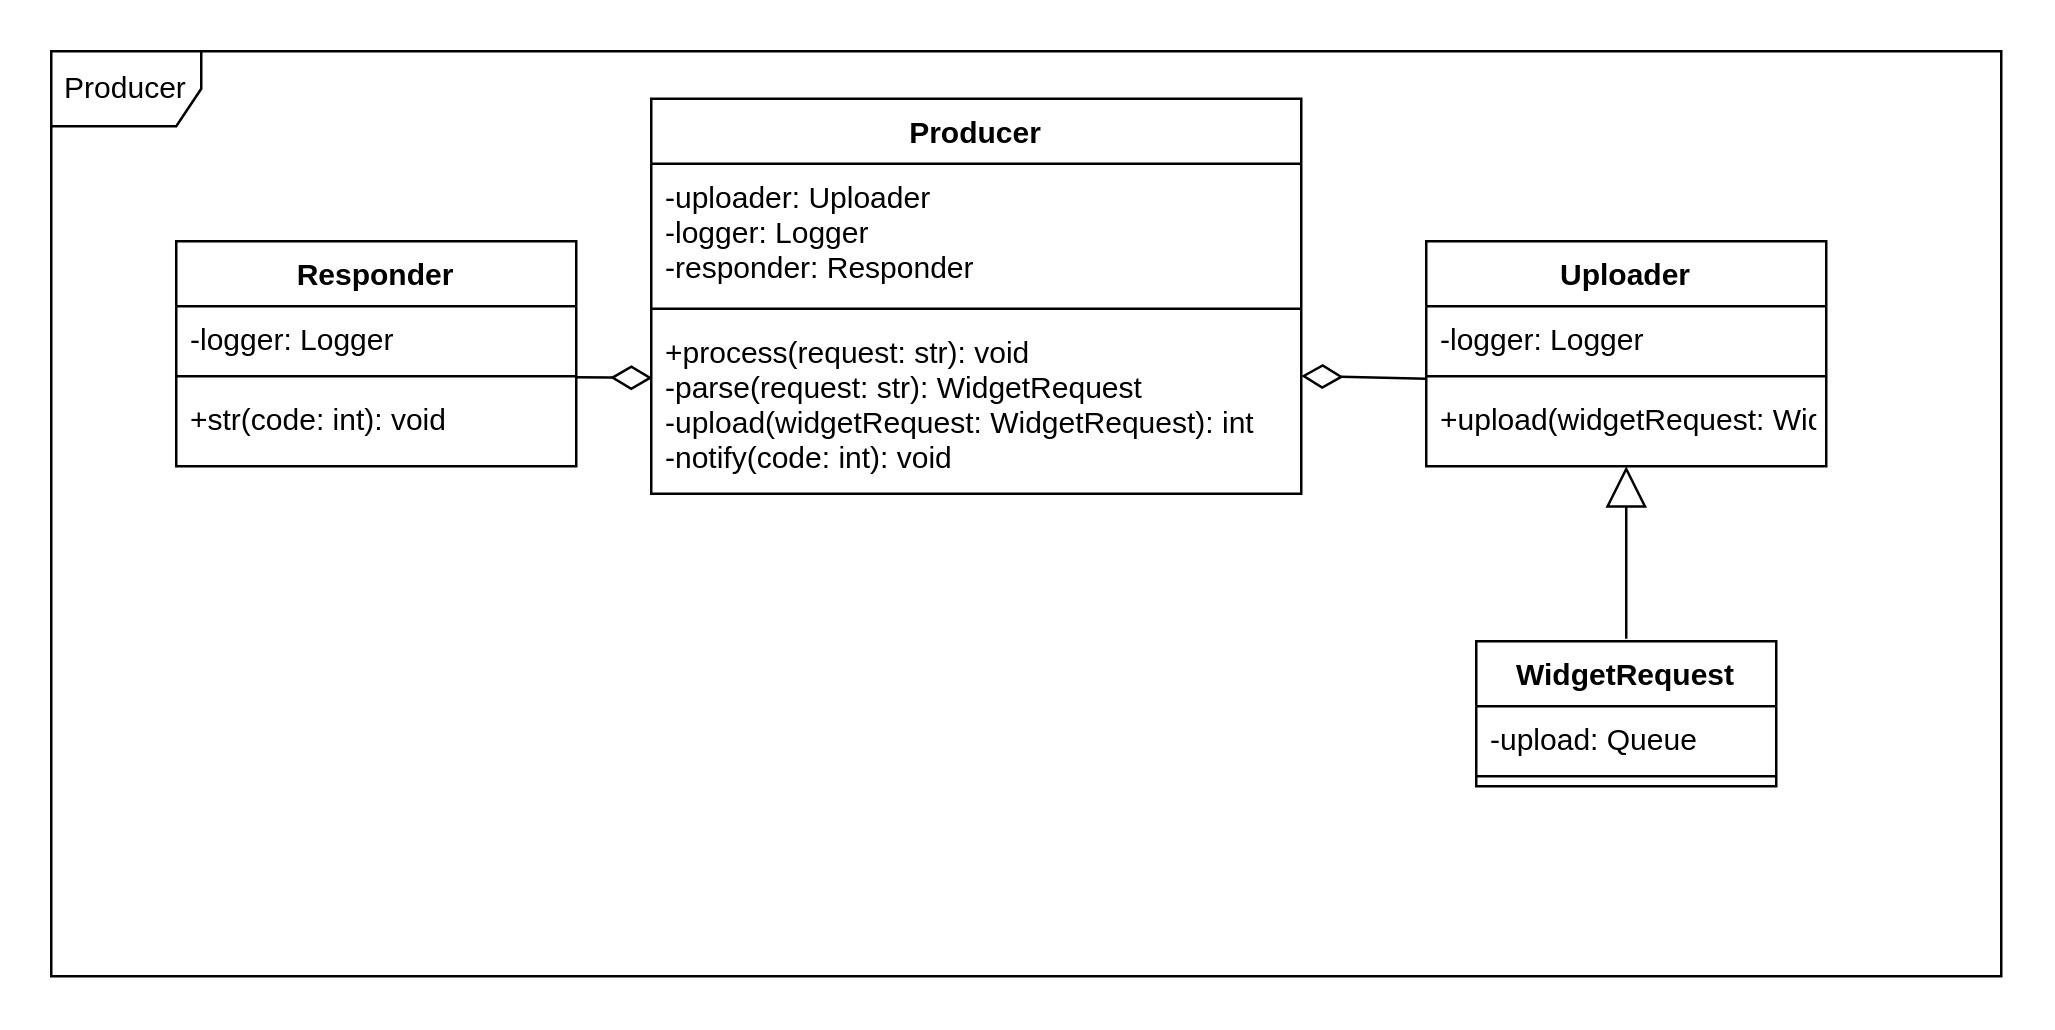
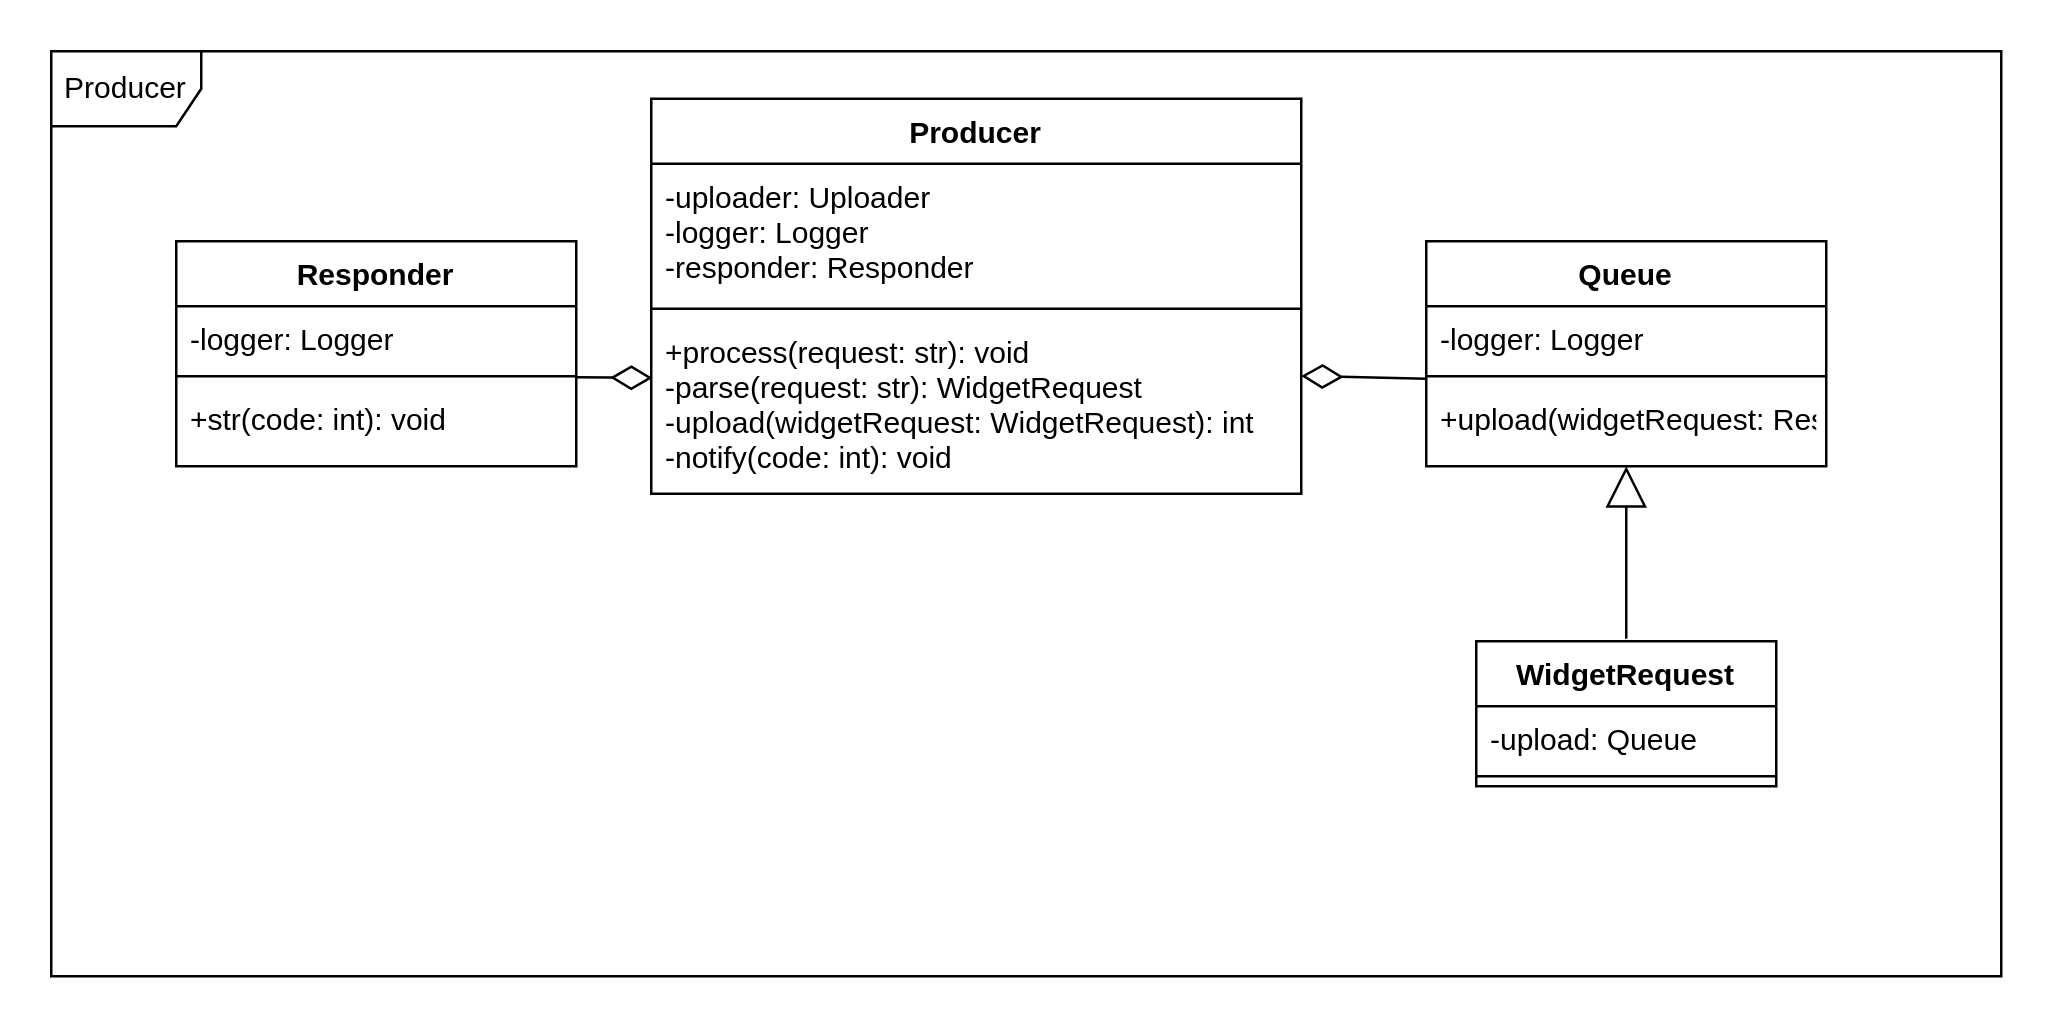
node "Uploader": label "Uploader" -> "Queue"
node "+upload(widgetRequest: WidgetRequest)": label "+upload(widgetRequest: WidgetRequest)" -> "+upload(widgetRequest: Responder)"
